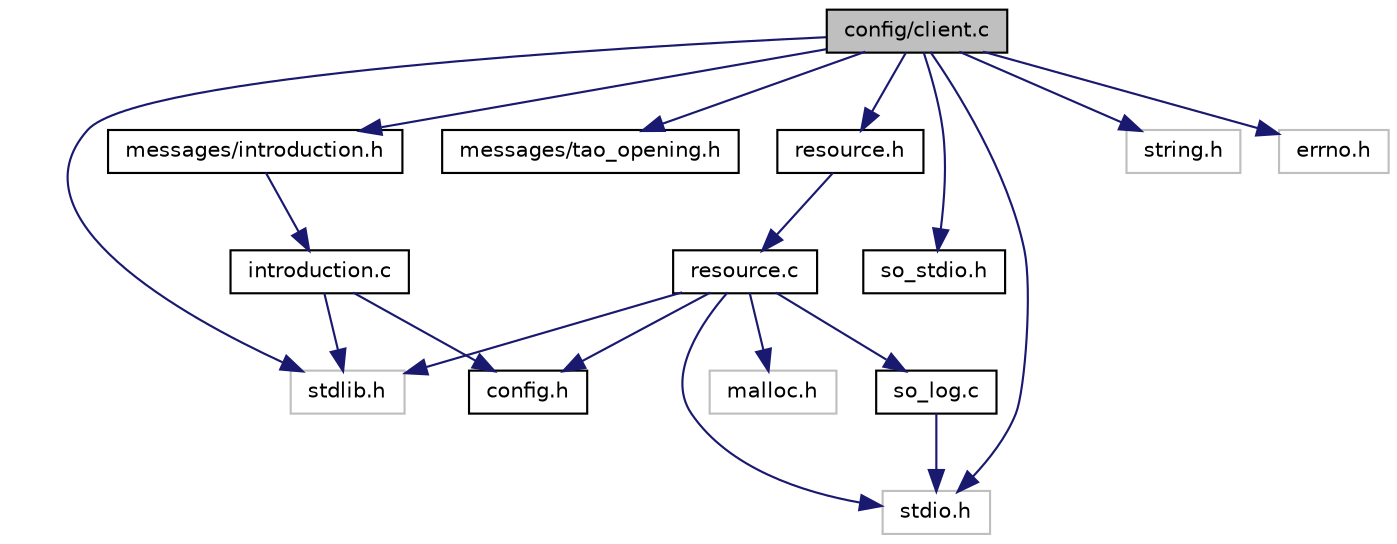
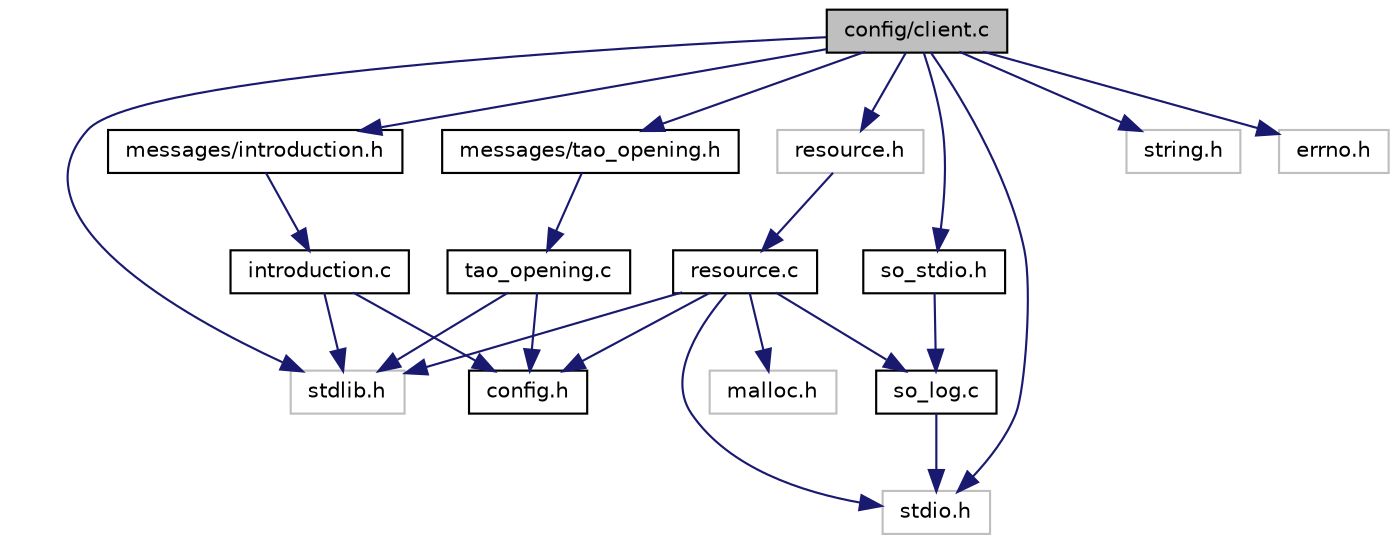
node "resource.h": color black -> grey75
node "tao_opening.c": added
edge "so_stdio.h" -> "so_log.c": added
